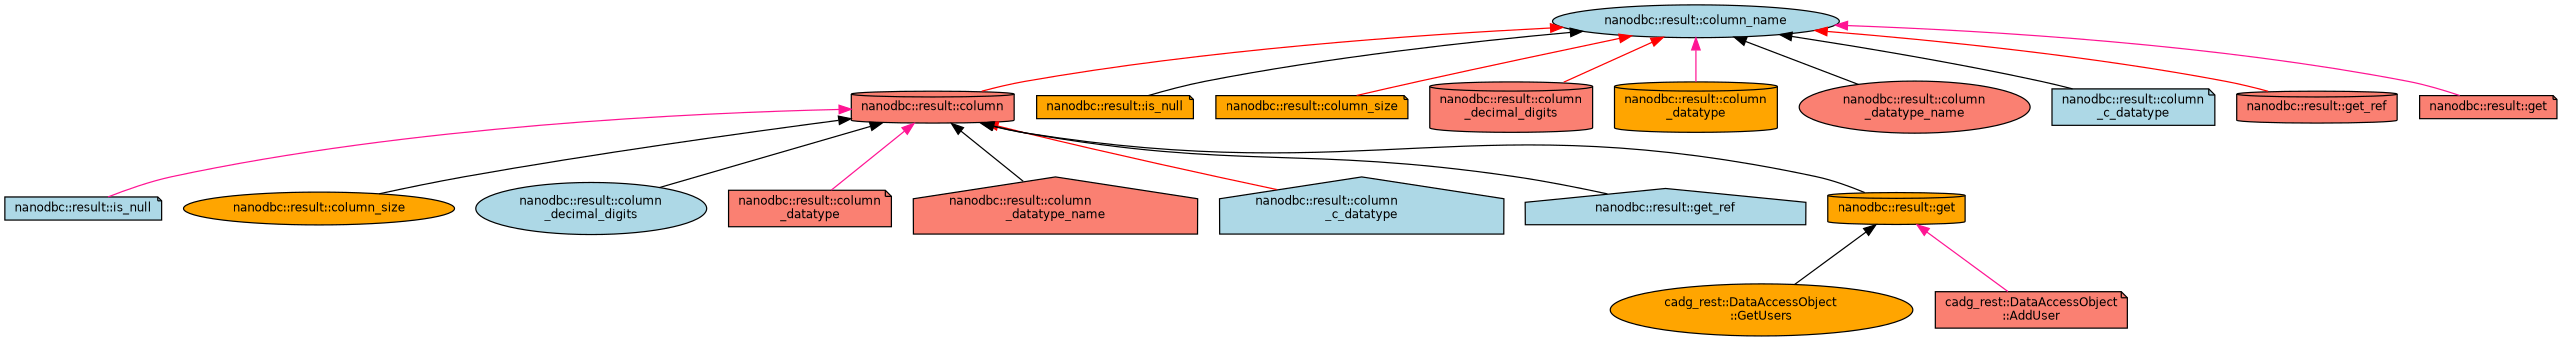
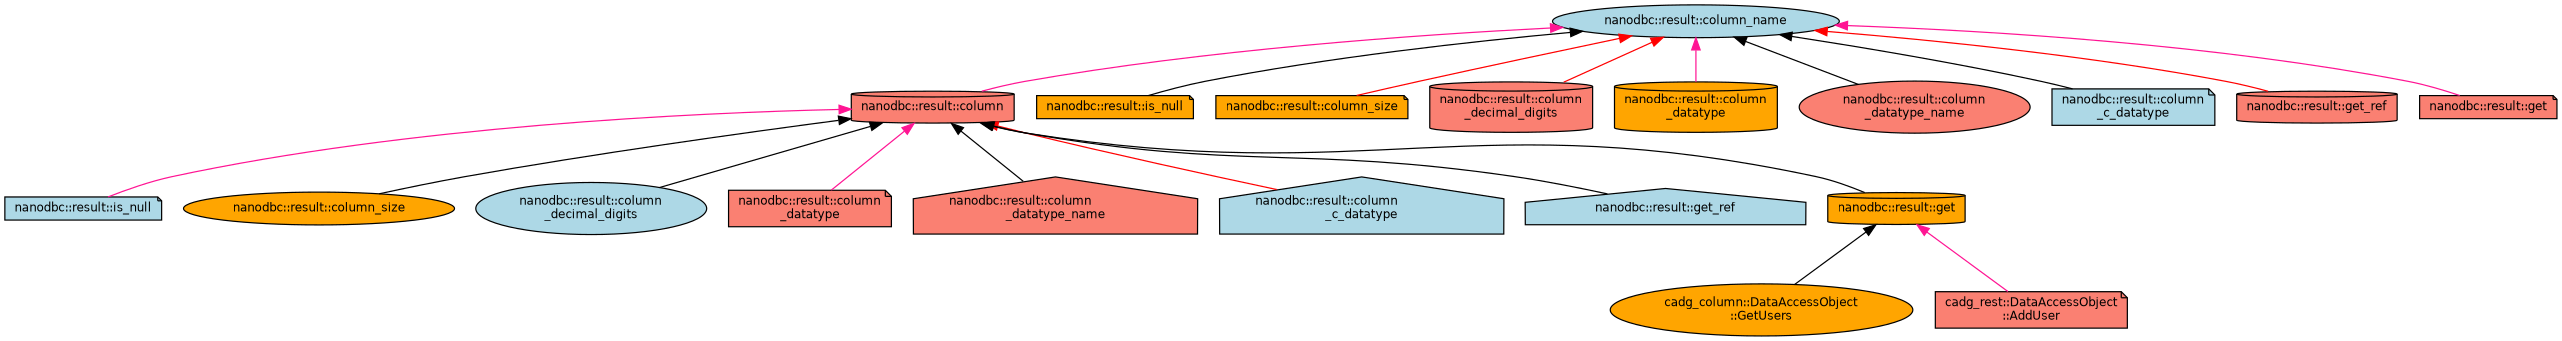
edge "nanodbc::result::column" -> "nanodbc::result::column_name": color red -> deeppink
node "cadg_rest::DataAccessObject ::GetUsers": label "cadg_rest::DataAccessObject ::GetUsers" -> "cadg_column::DataAccessObject ::GetUsers"
